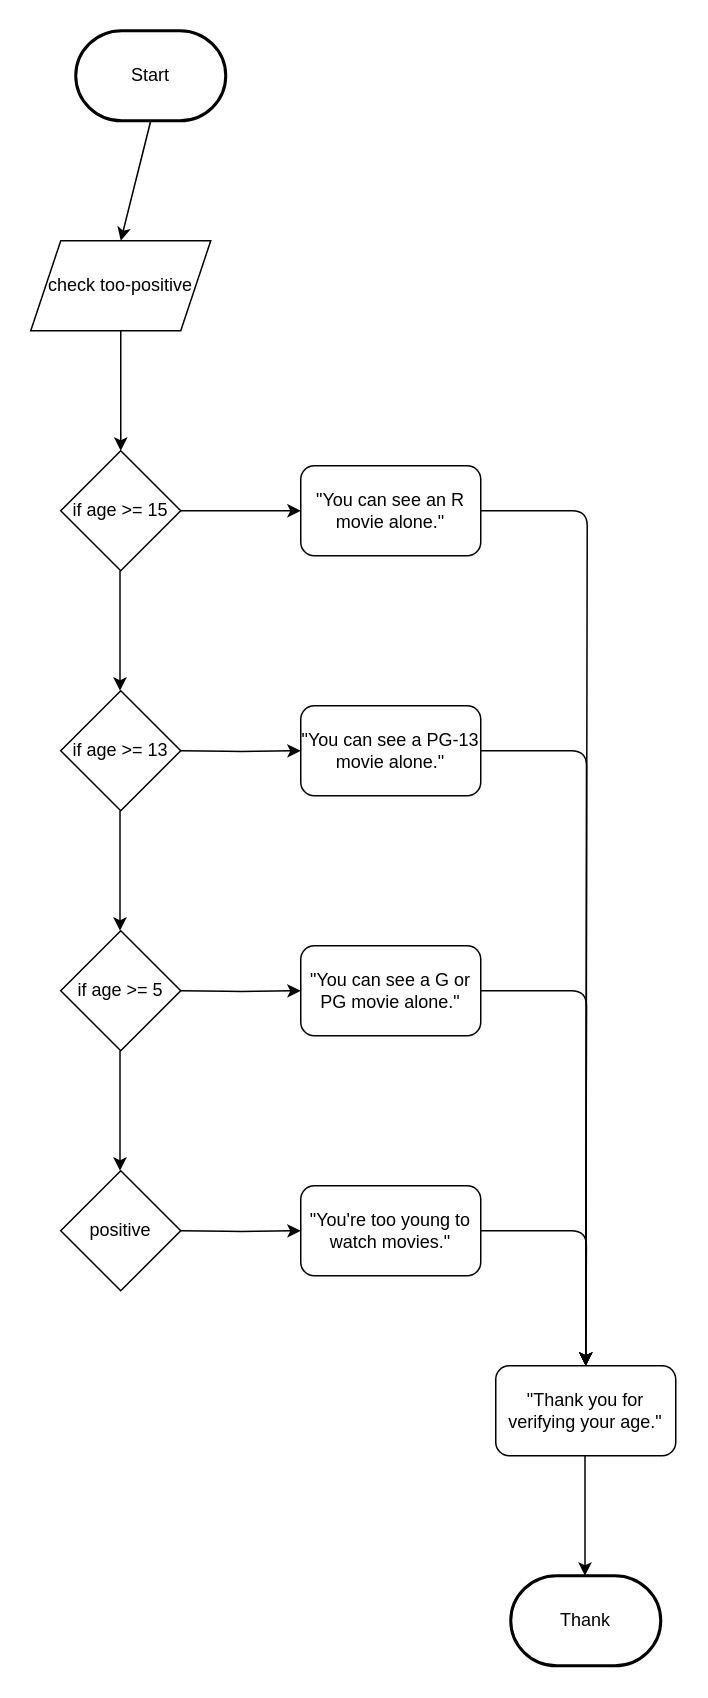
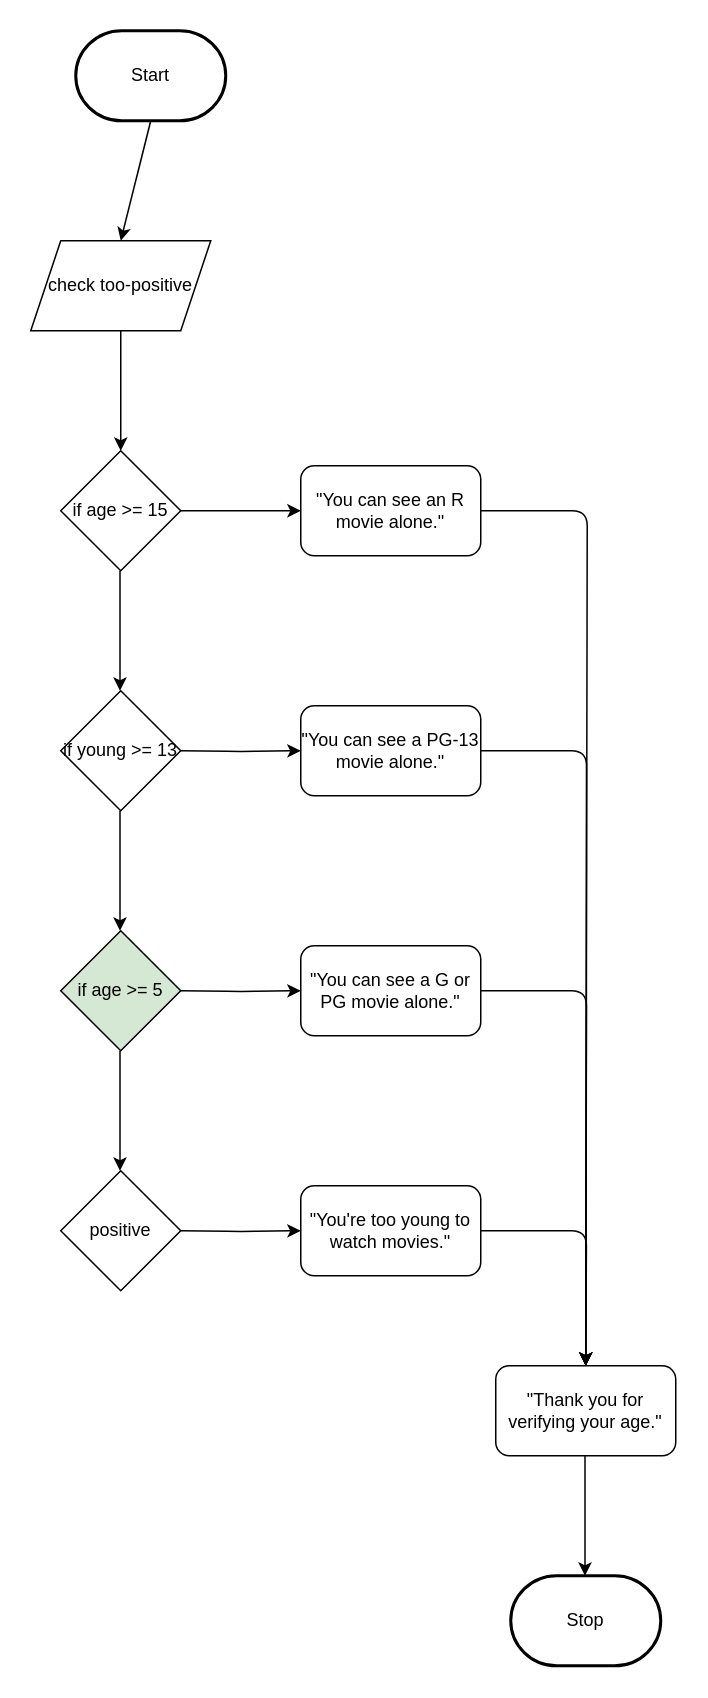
node "if age >= 13": label "if age >= 13" -> "if young >= 13"
node "if age >= 5": fillcolor #ffffff -> #d5e8d4
node "Thank": label "Thank" -> "Stop"
